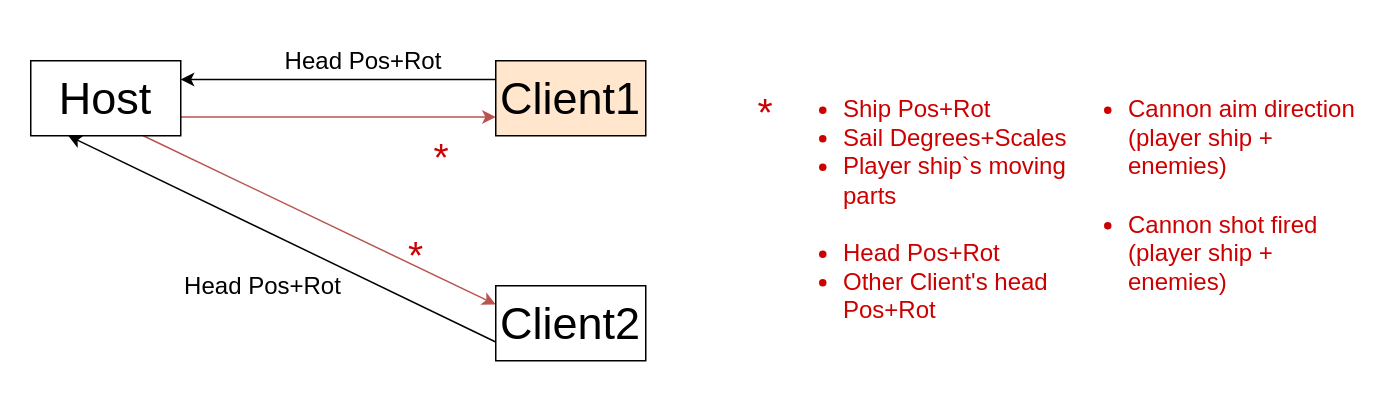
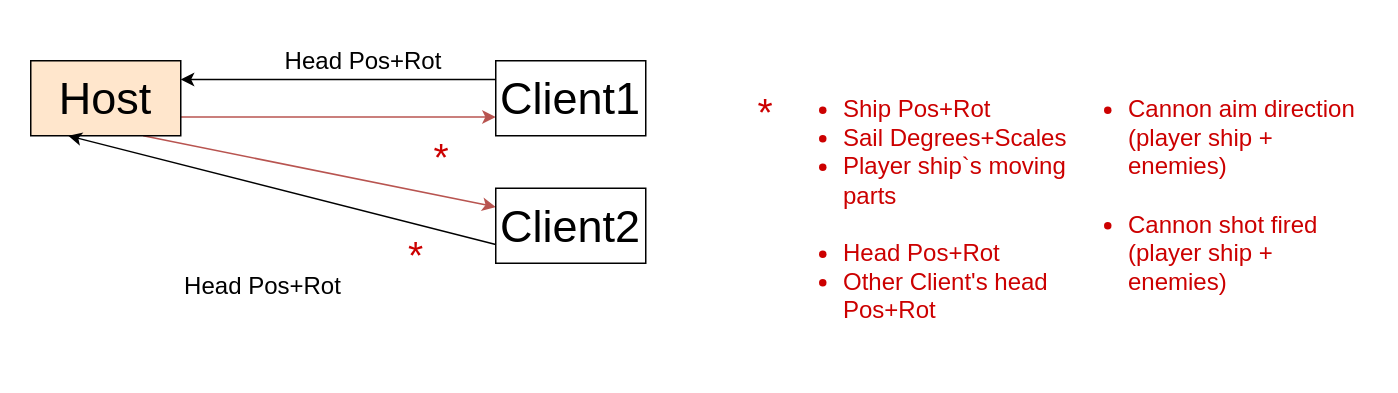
node "Host": fillcolor #ffffff -> #ffe6cc
node "Client1": fillcolor #ffe6cc -> #ffffff
node "Client2": moved (571, 323) -> (571, 226)
